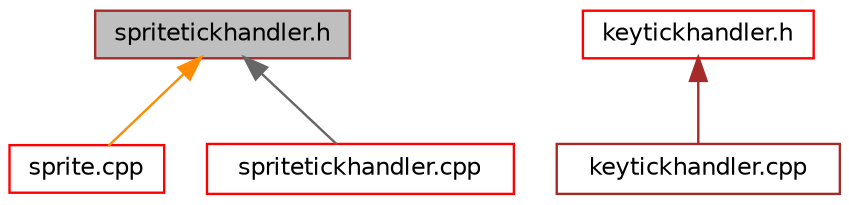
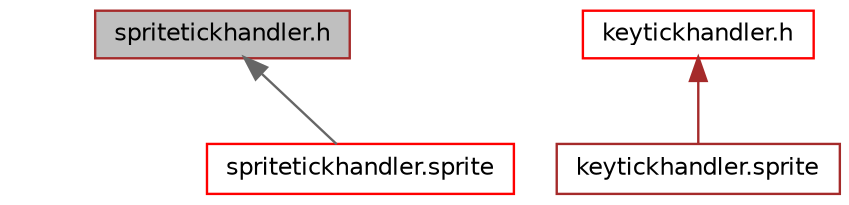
node "sprite.cpp": removed
node "spritetickhandler.cpp": label "spritetickhandler.cpp" -> "spritetickhandler.sprite"
node "keytickhandler.cpp": label "keytickhandler.cpp" -> "keytickhandler.sprite"
